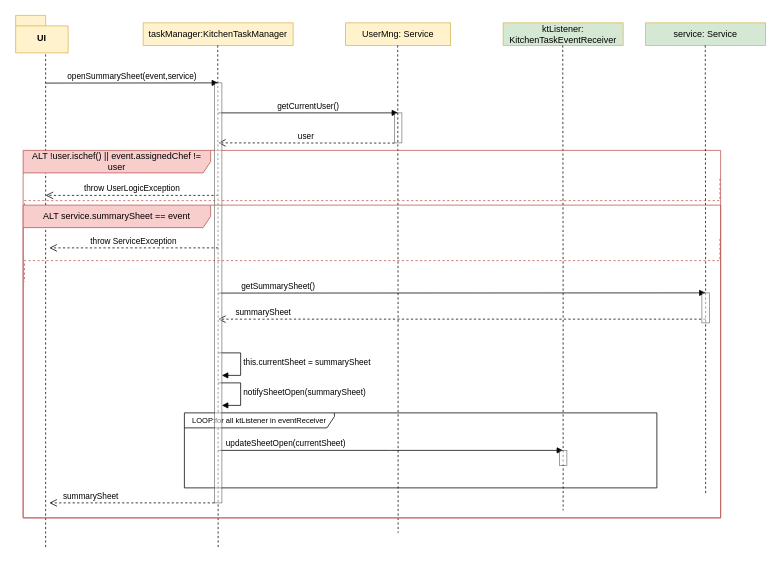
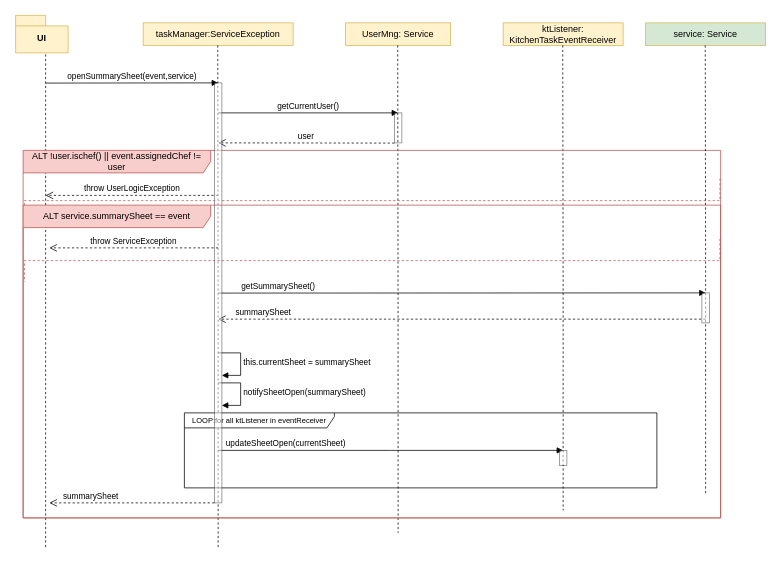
node "taskManager:KitchenTaskManager": label "taskManager:KitchenTaskManager" -> "taskManager:ServiceException"
node "ktListener: KitchenTaskEventReceiver": fillcolor #d5e8d4 -> #fff2cc
